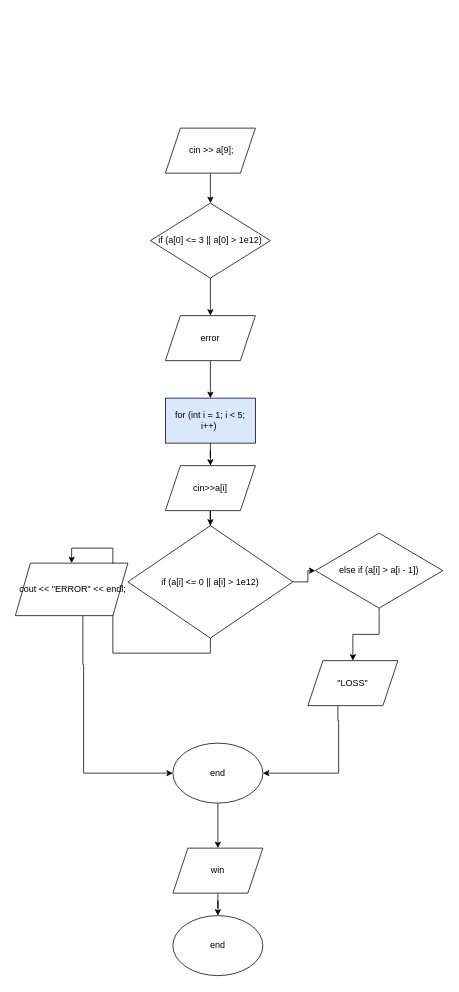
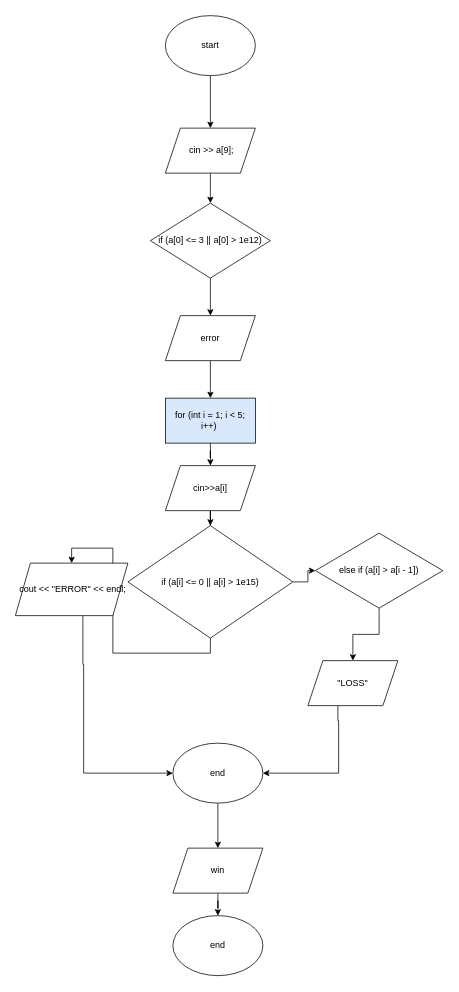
node "start": added
edge "start" -> "cin >> a[9];": added
node "if (a[i] <= 0 || a[i] > 1e12)": label "if (a[i] <= 0 || a[i] > 1e12)" -> "if (a[i] <= 0 || a[i] > 1e15)"
